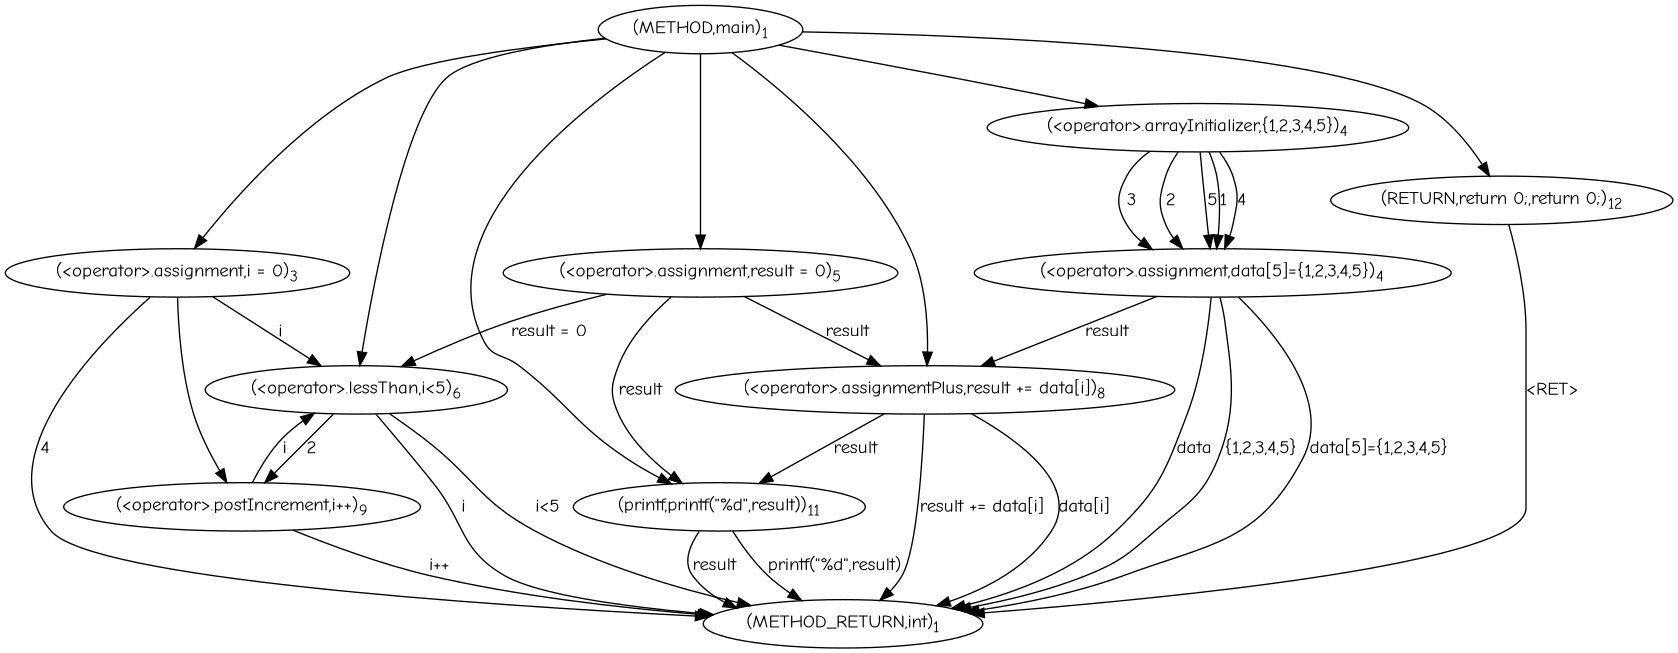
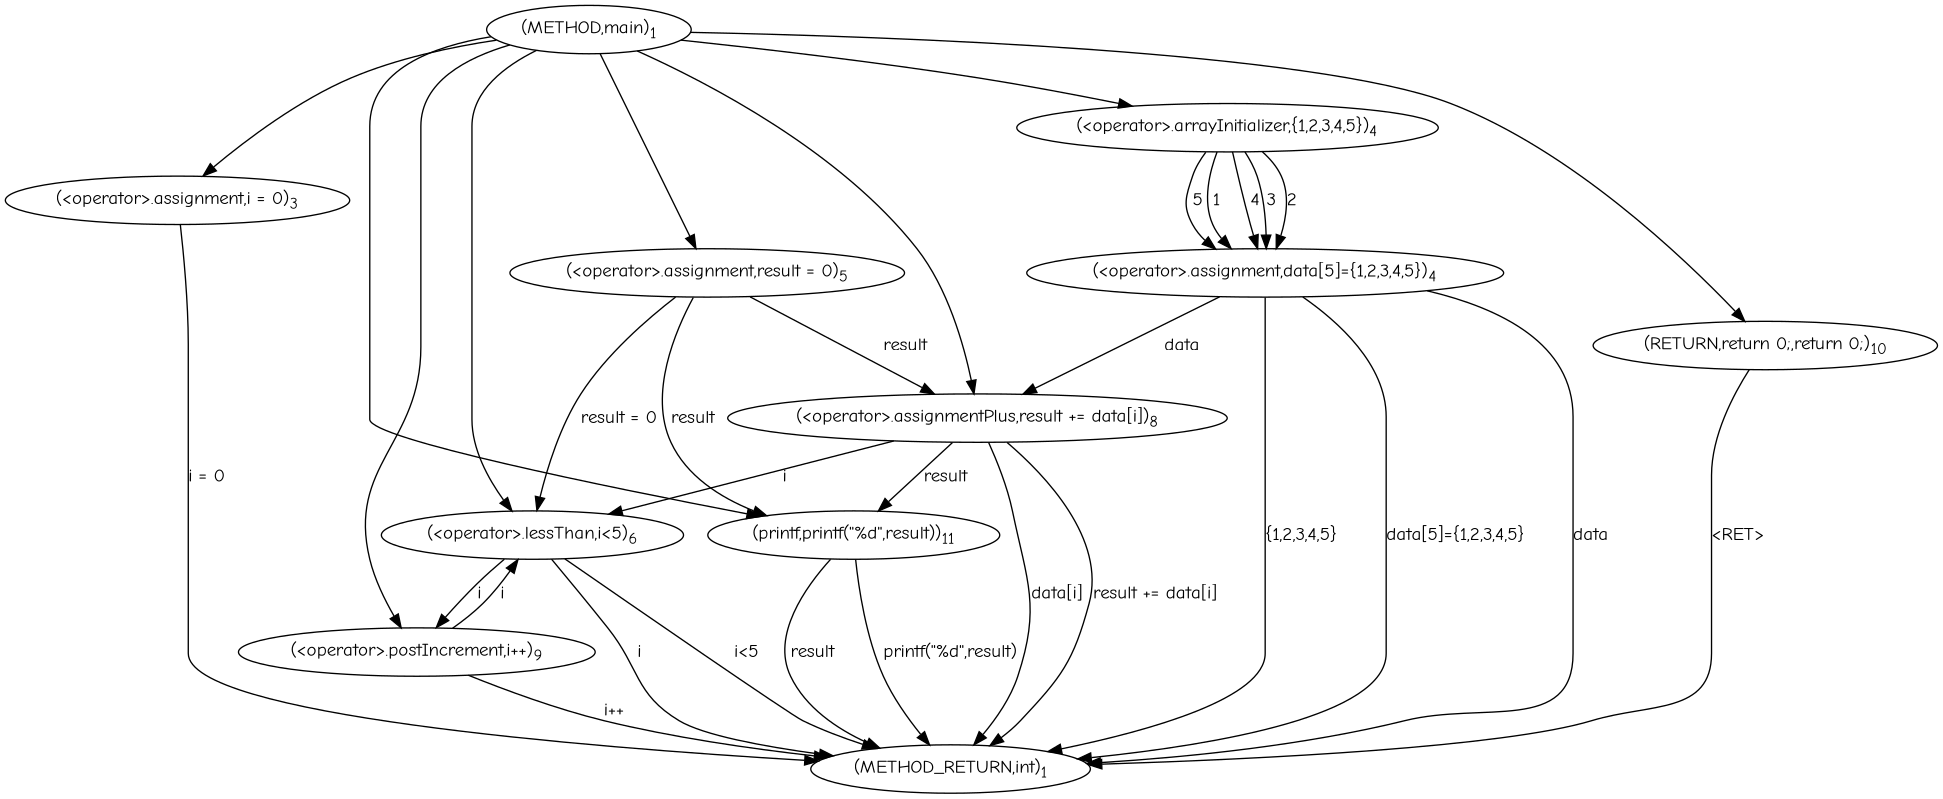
node "(RETURN,return 0;,return 0;)": text "12" -> "10"
edge "(<operator>.assignment,i = 0)" -> "(<operator>.lessThan,i<5)": now "(<operator>.assignmentPlus,result += data[i])" -> "(<operator>.lessThan,i<5)"
edge "(<operator>.assignment,data[5]={1,2,3,4,5})" -> "(<operator>.assignmentPlus,result += data[i])": label "result" -> "data"
edge "(<operator>.assignment,i = 0)" -> "(<operator>.postIncrement,i++)": now "(METHOD,main)" -> "(<operator>.postIncrement,i++)"
edge "(<operator>.assignment,i = 0)" -> "(METHOD_RETURN,int)": label "4" -> "i = 0"
edge "(<operator>.lessThan,i<5)" -> "(<operator>.postIncrement,i++)": label "2" -> "i"
